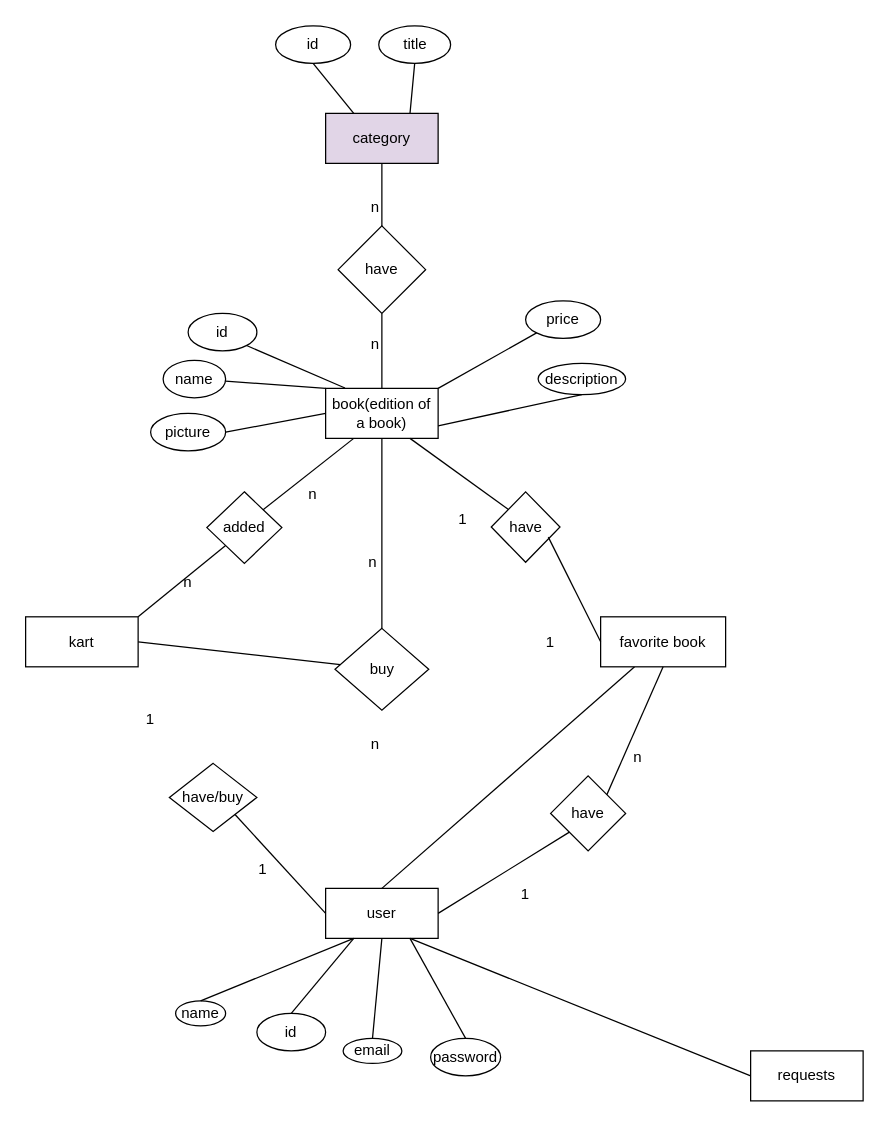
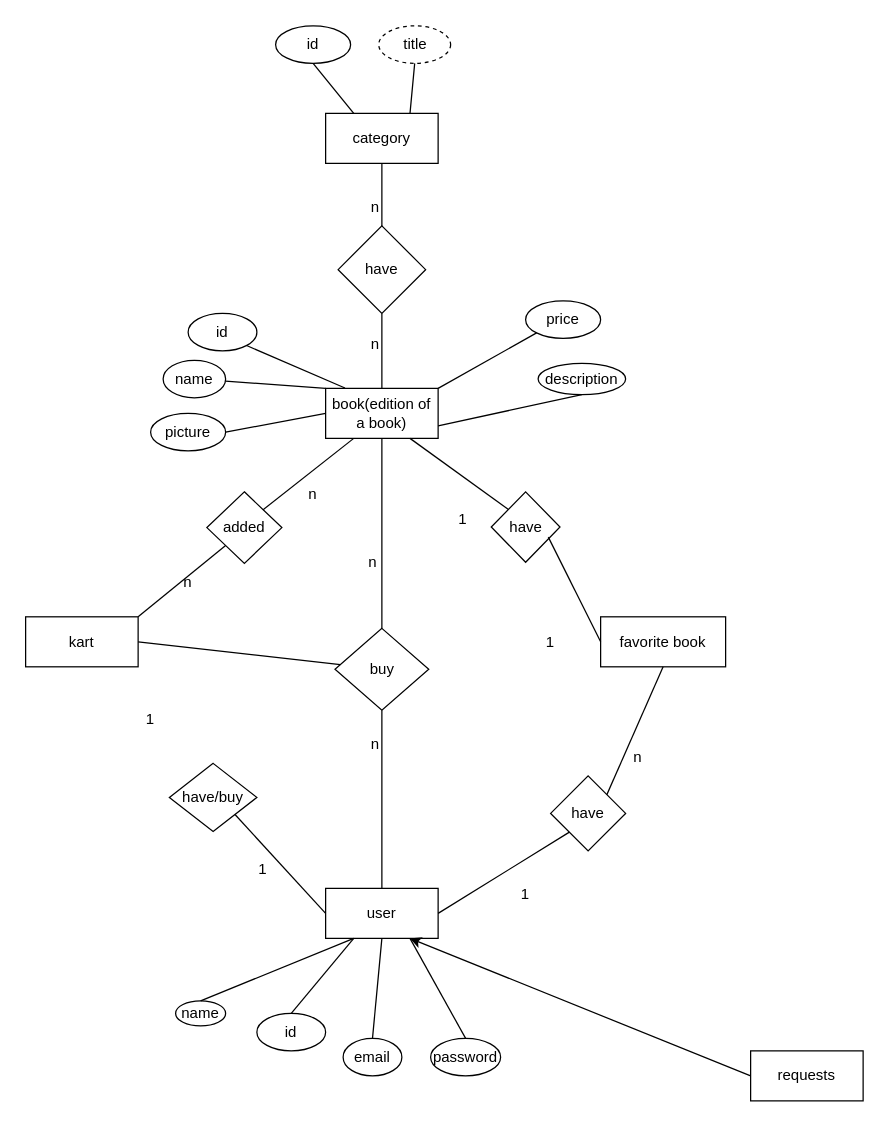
node "title": style solid -> dashed
node "category": fillcolor #e1d5e7 -> #ffffff
edge "favorite book" -- "user": now "buy" -- "user"
edge "user" -- "requests": arrowhead none -> classic
node "email": size 59x25 -> 59x38
